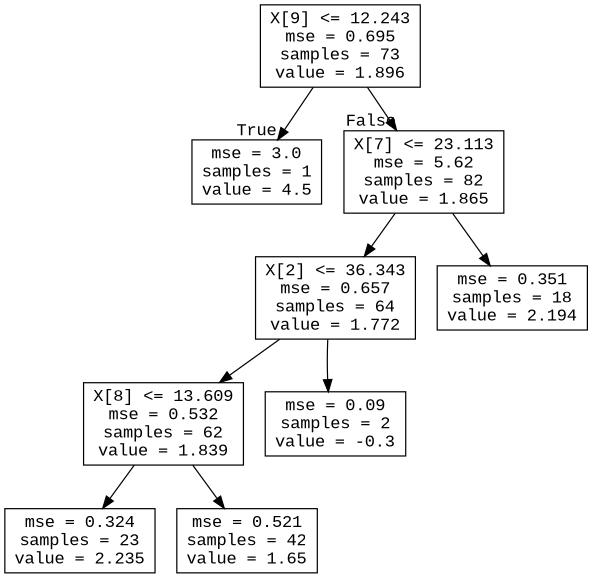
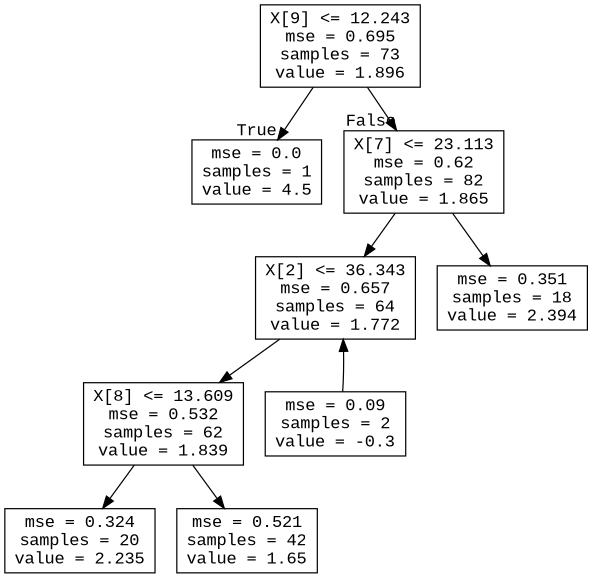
node "mse = 3.0 samples = 1 value = 4.5": label "mse = 3.0 samples = 1 value = 4.5" -> "mse = 0.0 samples = 1 value = 4.5"
node "X[7] <= 23.113 mse = 5.62 samples = 82 value = 1.865": label "X[7] <= 23.113 mse = 5.62 samples = 82 value = 1.865" -> "X[7] <= 23.113 mse = 0.62 samples = 82 value = 1.865"
node "mse = 0.351 samples = 18 value = 2.194": label "mse = 0.351 samples = 18 value = 2.194" -> "mse = 0.351 samples = 18 value = 2.394"
edge "X[2] <= 36.343 mse = 0.657 samples = 64 value = 1.772" -> "mse = 0.09 samples = 2 value = -0.3": reversed
node "mse = 0.324 samples = 23 value = 2.235": label "mse = 0.324 samples = 23 value = 2.235" -> "mse = 0.324 samples = 20 value = 2.235"
